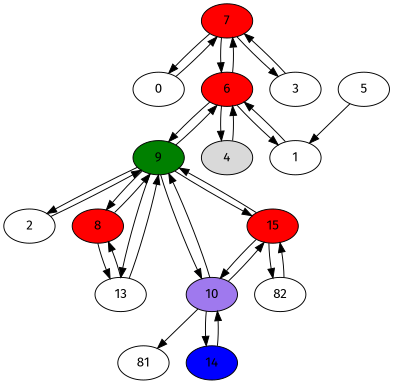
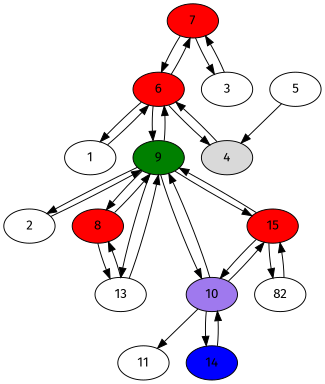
node "0": removed
edge "5" -> "1": now "5" -> "4"
node "81": label "81" -> "11"
